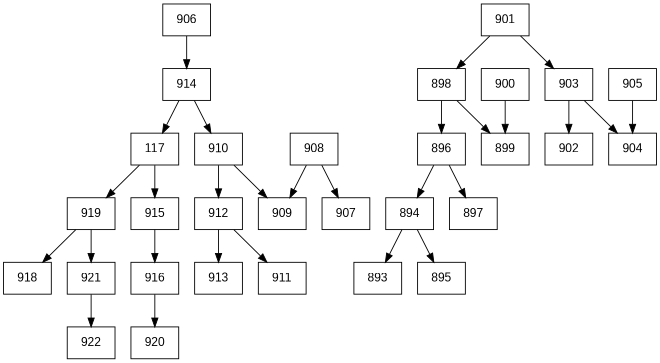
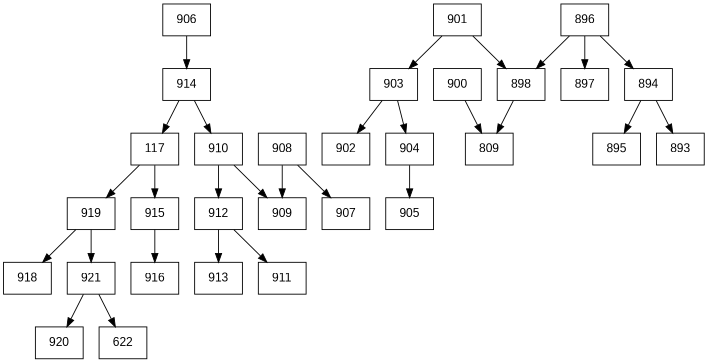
edge "898" -> "896": reversed
edge "905" -> "904": reversed
node "899": label "899" -> "809"
edge "916" -> "920": now "921" -> "920"
node "922": label "922" -> "622"
